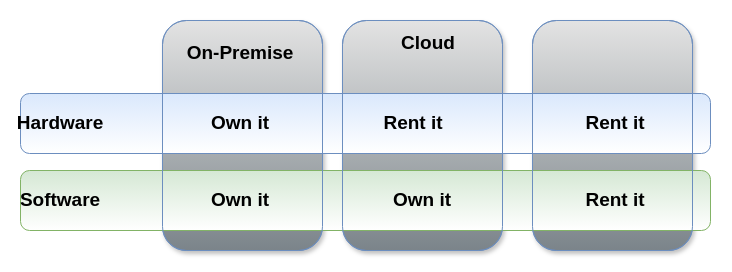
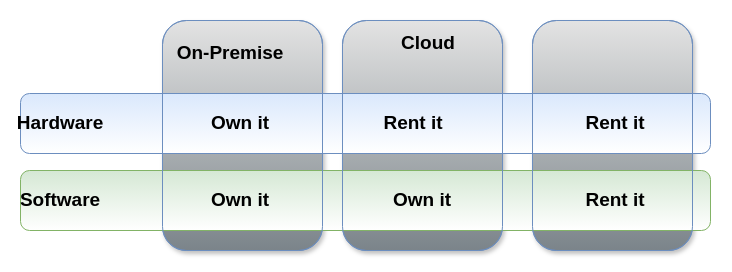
node "On-Premise": moved (241, 54) -> (231, 54)
